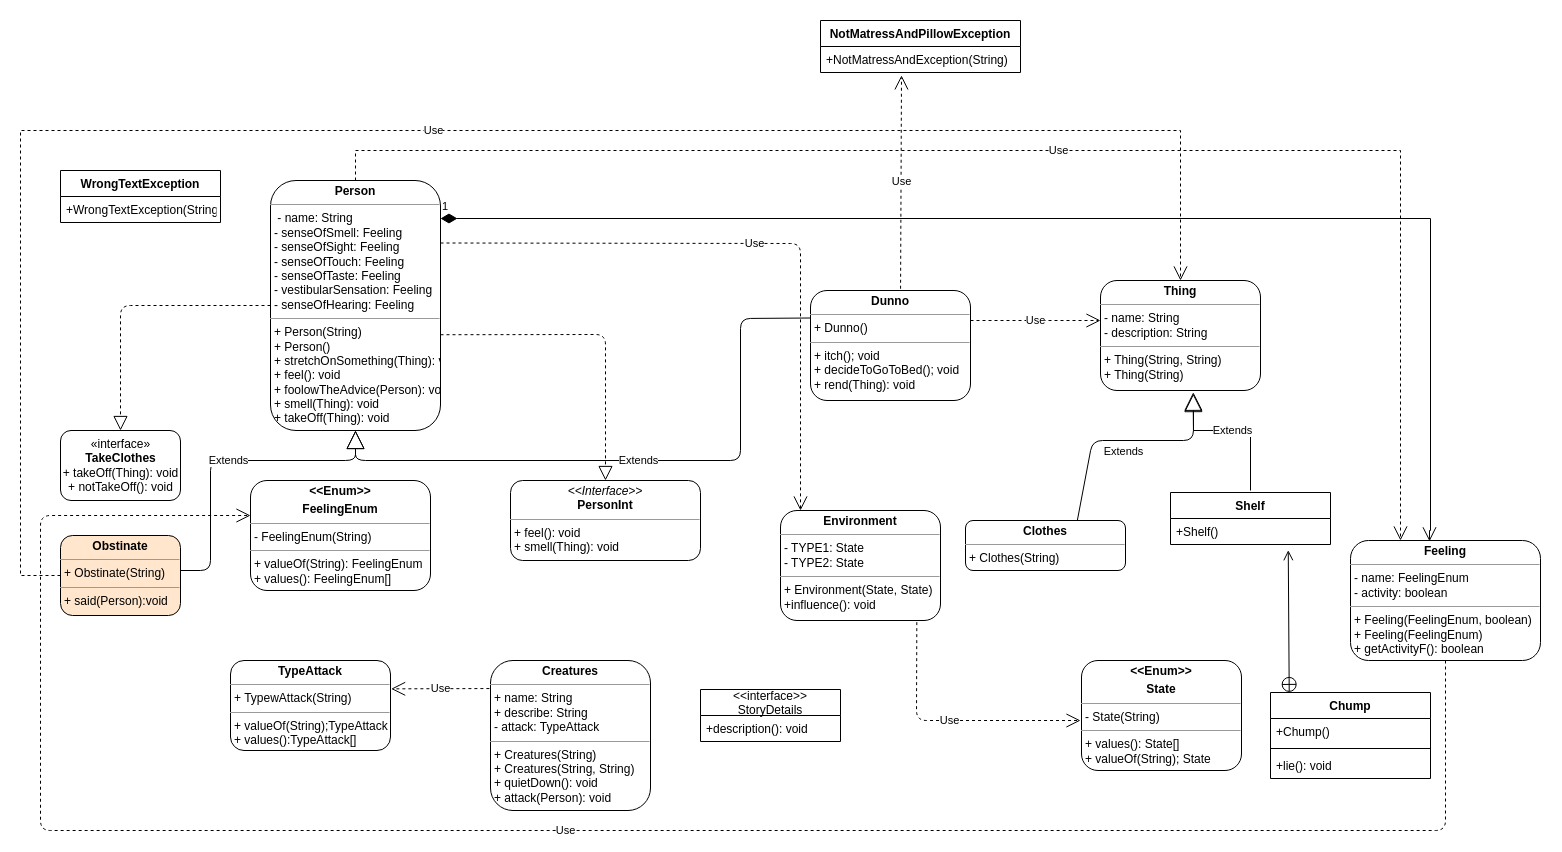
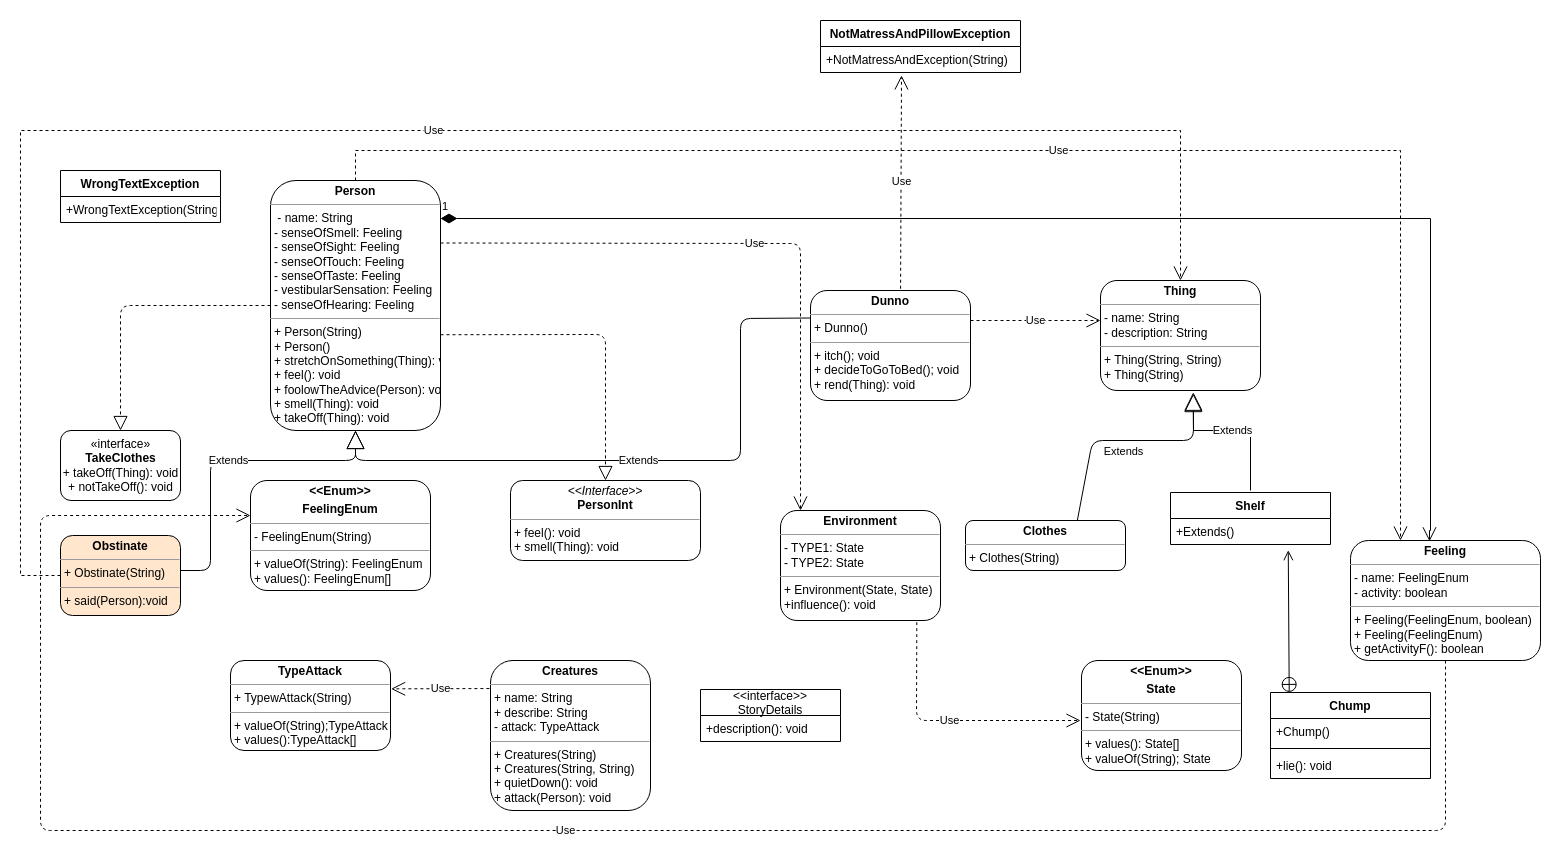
node "+Shelf()": label "+Shelf()" -> "+Extends()"
